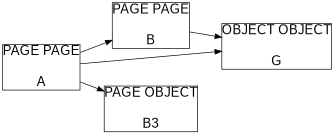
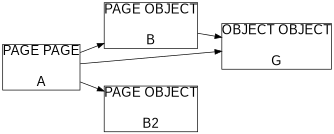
node "PAGE PAGE B": label "PAGE PAGE B" -> "PAGE OBJECT B"
node "PAGE OBJECT B3": label "PAGE OBJECT B3" -> "PAGE OBJECT B2"
